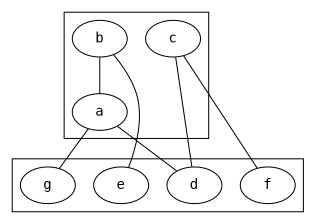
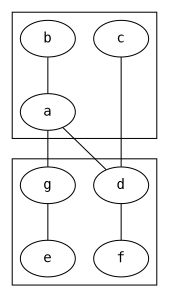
edge "b" -- "e": now "g" -- "e"
edge "c" -- "f": now "d" -- "f"
